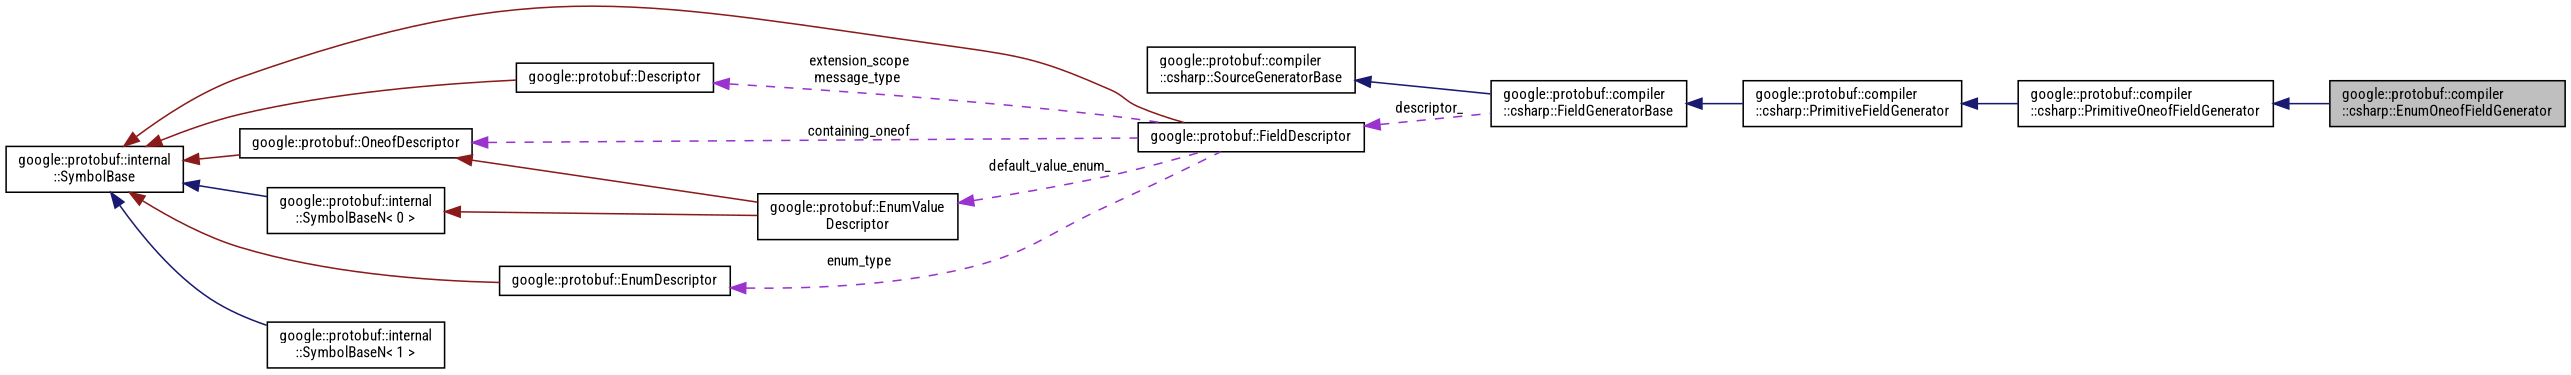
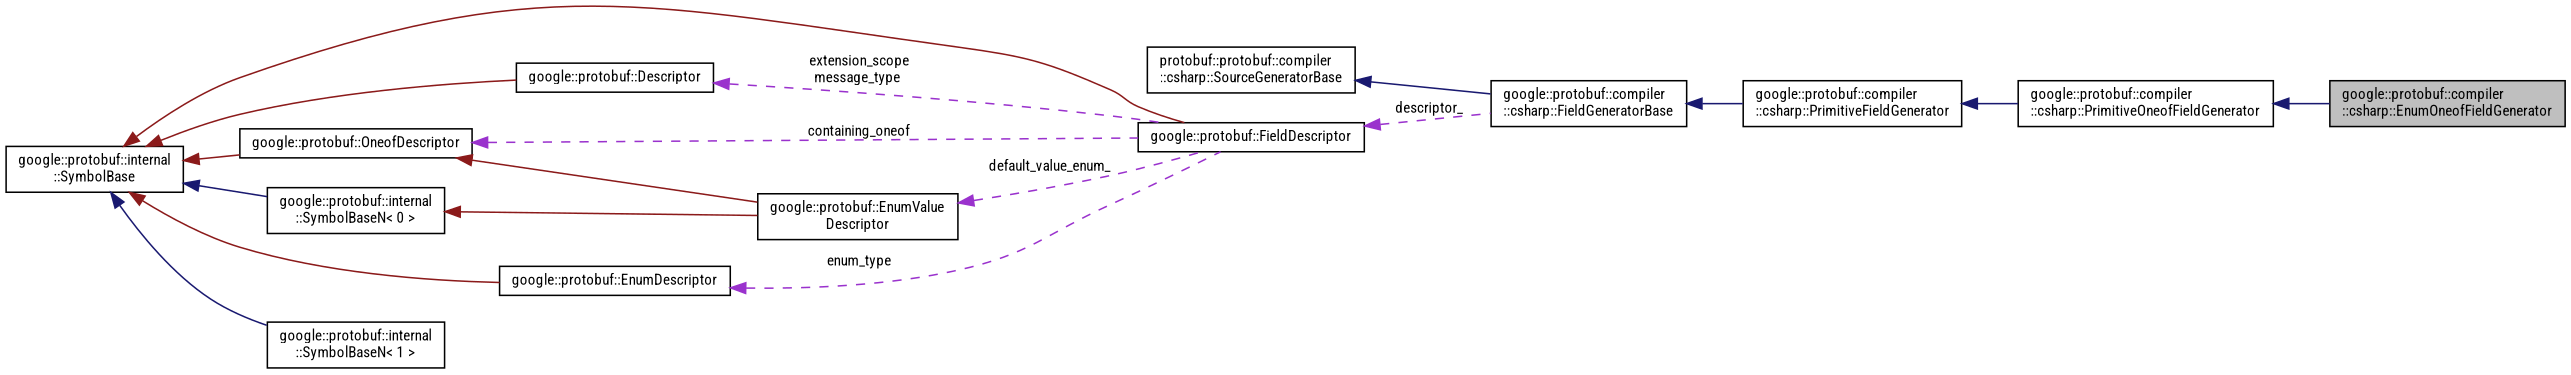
node "google::protobuf::compiler ::csharp::SourceGeneratorBase": label "google::protobuf::compiler ::csharp::SourceGeneratorBase" -> "protobuf::protobuf::compiler ::csharp::SourceGeneratorBase"
